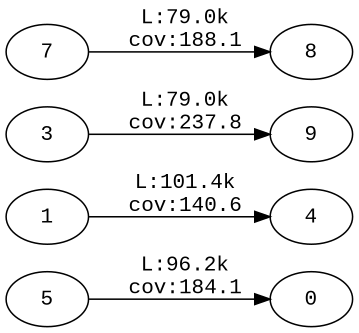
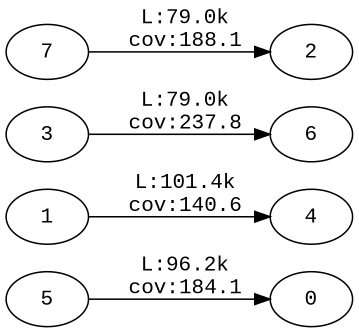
node "8": label "8" -> "2"
node "9": label "9" -> "6"
